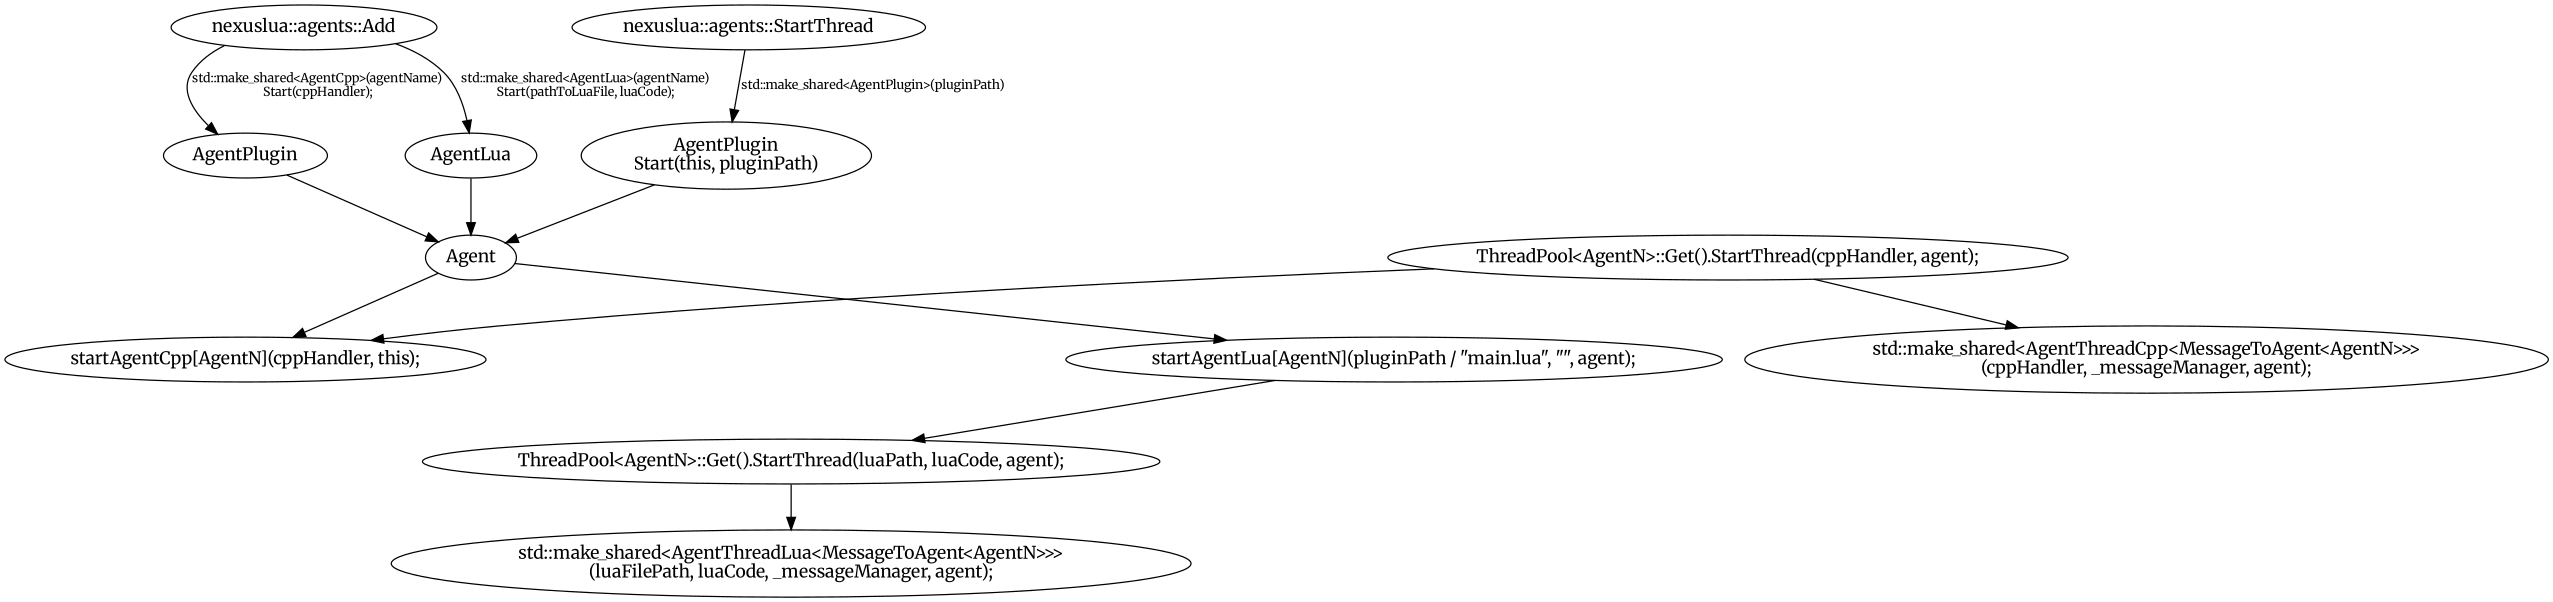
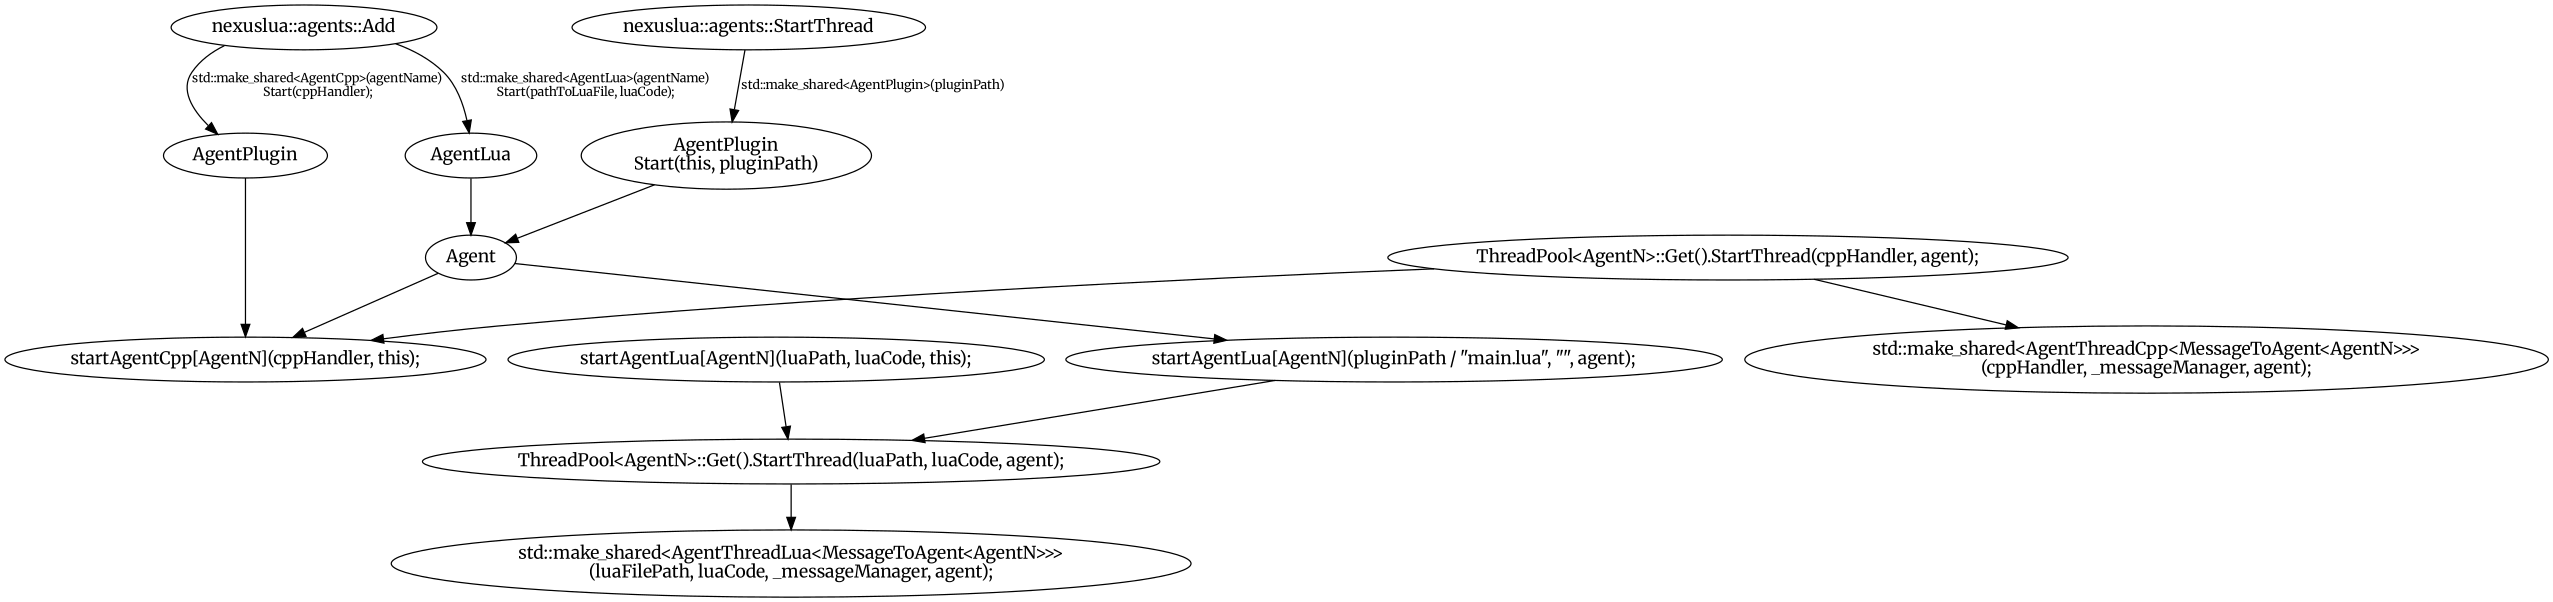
edge "AgentPlugin" -> "Agent": now "AgentPlugin" -> "startAgentCpp[AgentN](cppHandler, this);"
node "startAgentLua[AgentN](luaPath, luaCode, this);": added
